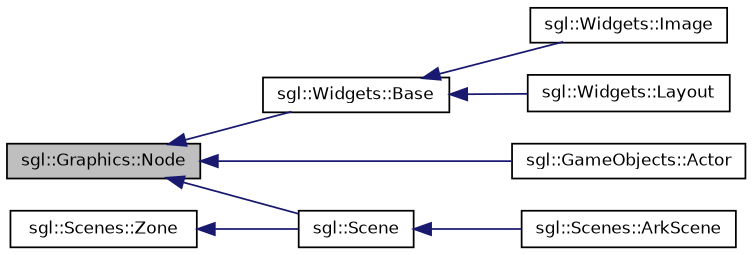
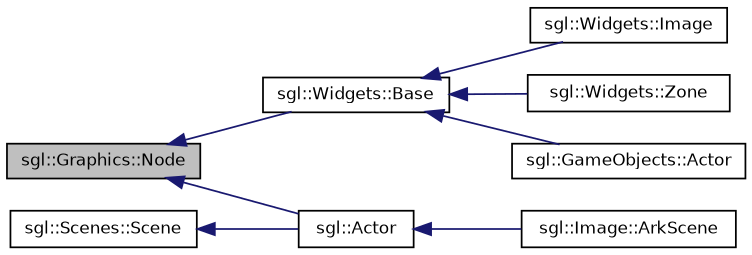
node "sgl::Widgets::Layout": label "sgl::Widgets::Layout" -> "sgl::Widgets::Zone"
edge "sgl::GameObjects::Actor" -> "sgl::Graphics::Node": now "sgl::GameObjects::Actor" -> "sgl::Widgets::Base"
node "sgl::Scenes::Zone": label "sgl::Scenes::Zone" -> "sgl::Scenes::Scene"
node "sgl::Scene": label "sgl::Scene" -> "sgl::Actor"
node "sgl::Scenes::ArkScene": label "sgl::Scenes::ArkScene" -> "sgl::Image::ArkScene"
